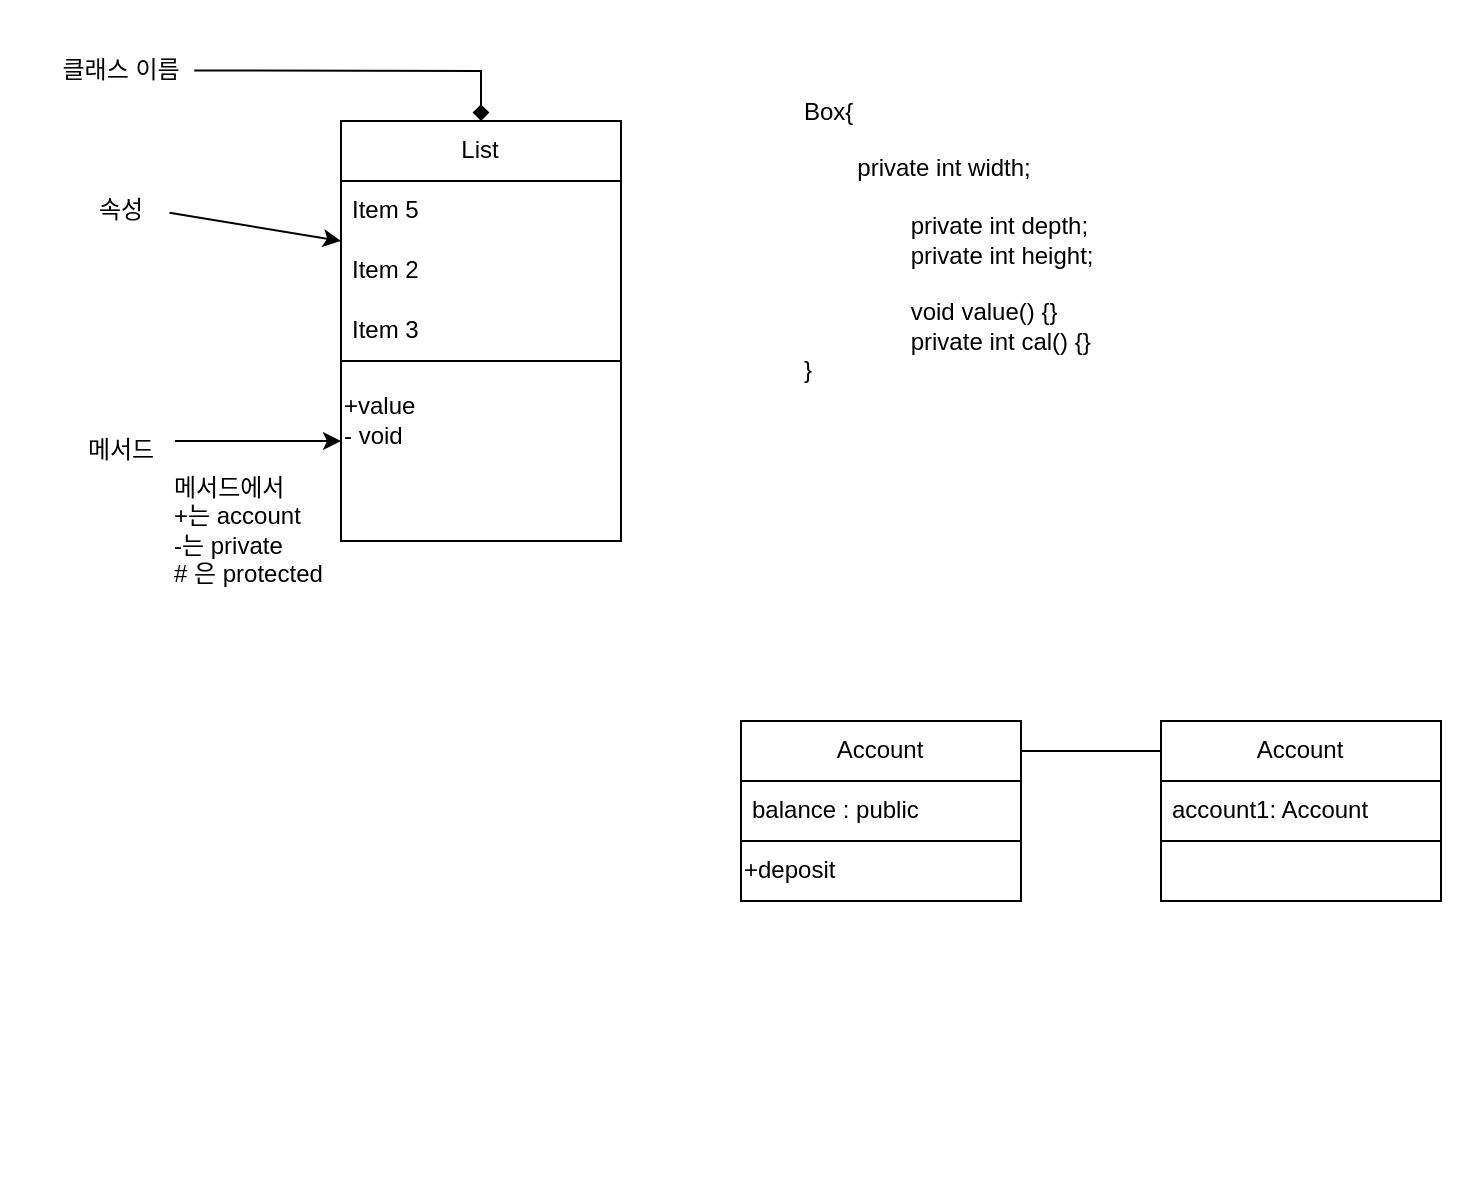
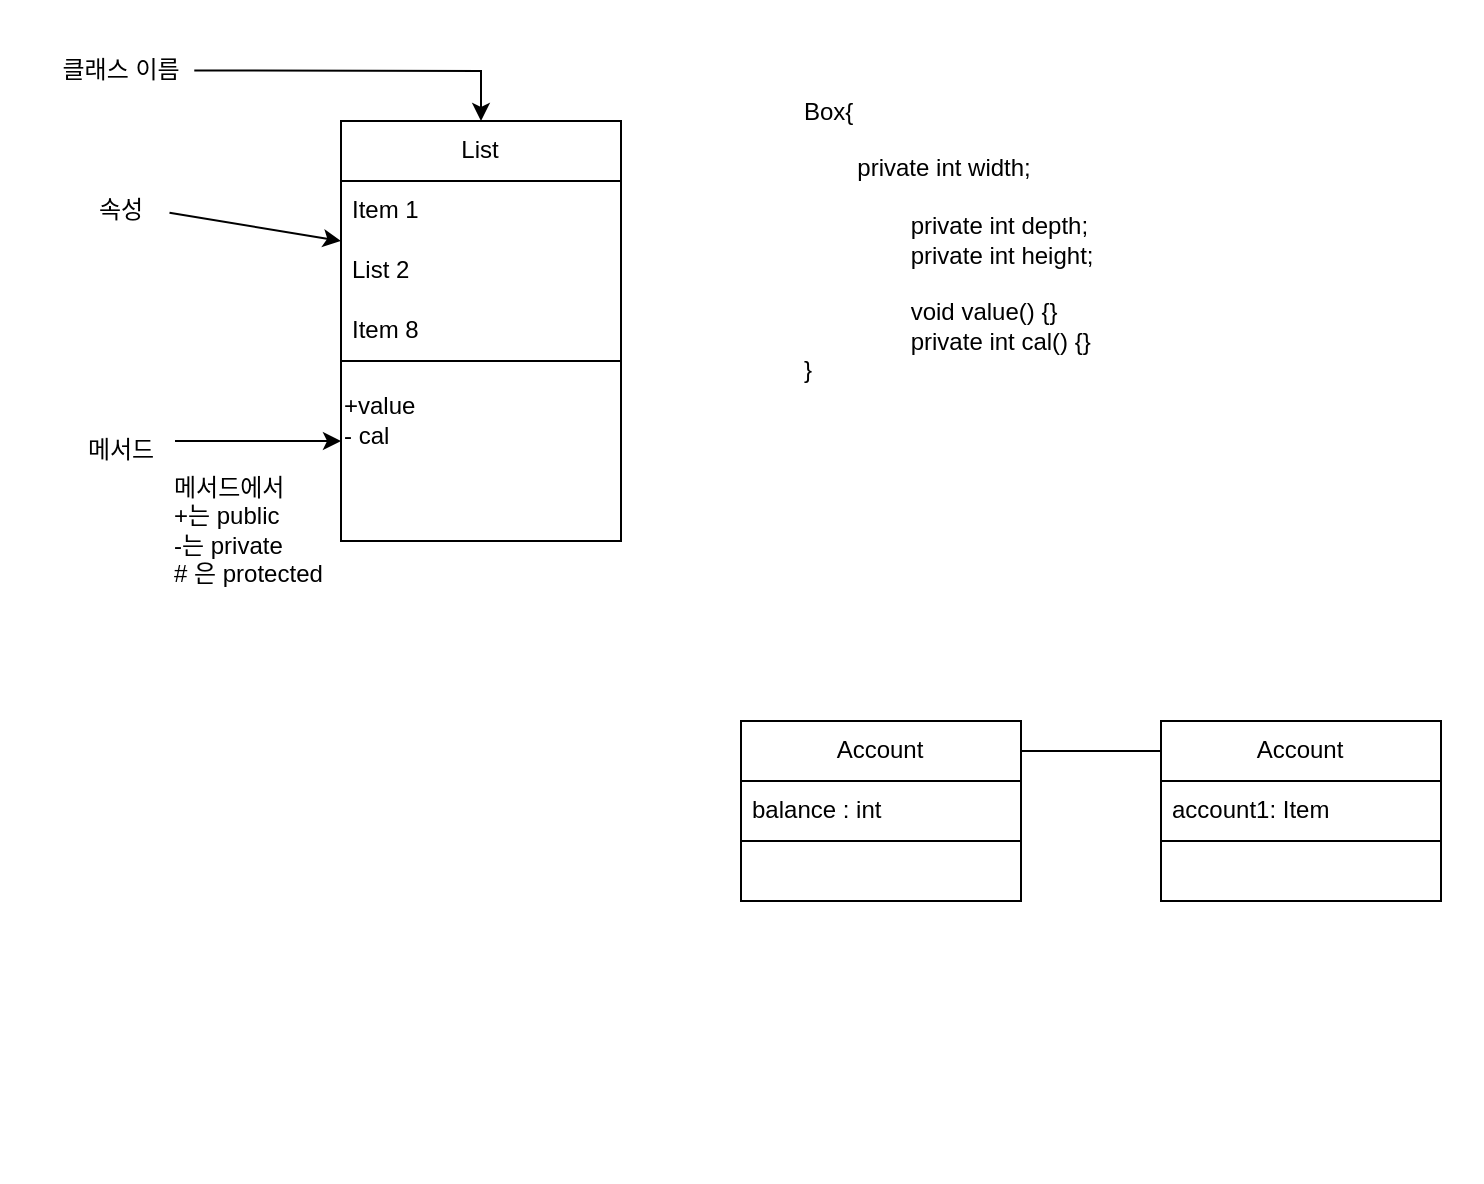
edge "클래스 이름" -> "List": arrowhead diamond -> classic
node "Item 5": label "Item 5" -> "Item 1"
node "Item 2": label "Item 2" -> "List 2"
node "Item 3": label "Item 3" -> "Item 8"
node "+value - void": label "+value - void" -> "+value - cal"
node "메서드에서 +는 account -는 private # 은 protected": label "메서드에서 +는 account -는 private # 은 protected" -> "메서드에서 +는 public -는 private # 은 protected"
node "balance : public": label "balance : public" -> "balance : int"
node "account1: Account": label "account1: Account" -> "account1: Item"
node "+deposit": removed
